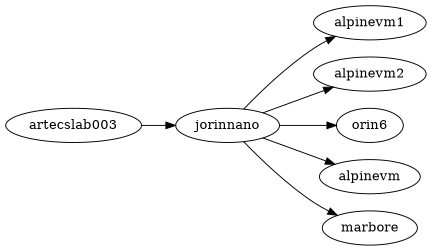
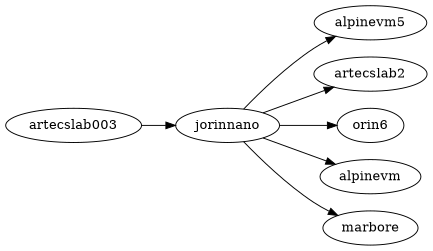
node "alpinevm1": label "alpinevm1" -> "alpinevm5"
node "alpinevm2": label "alpinevm2" -> "artecslab2"
